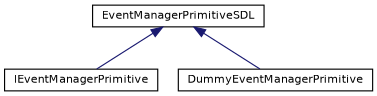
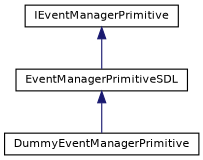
edge "IEventManagerPrimitive" -> "EventManagerPrimitiveSDL": reversed
